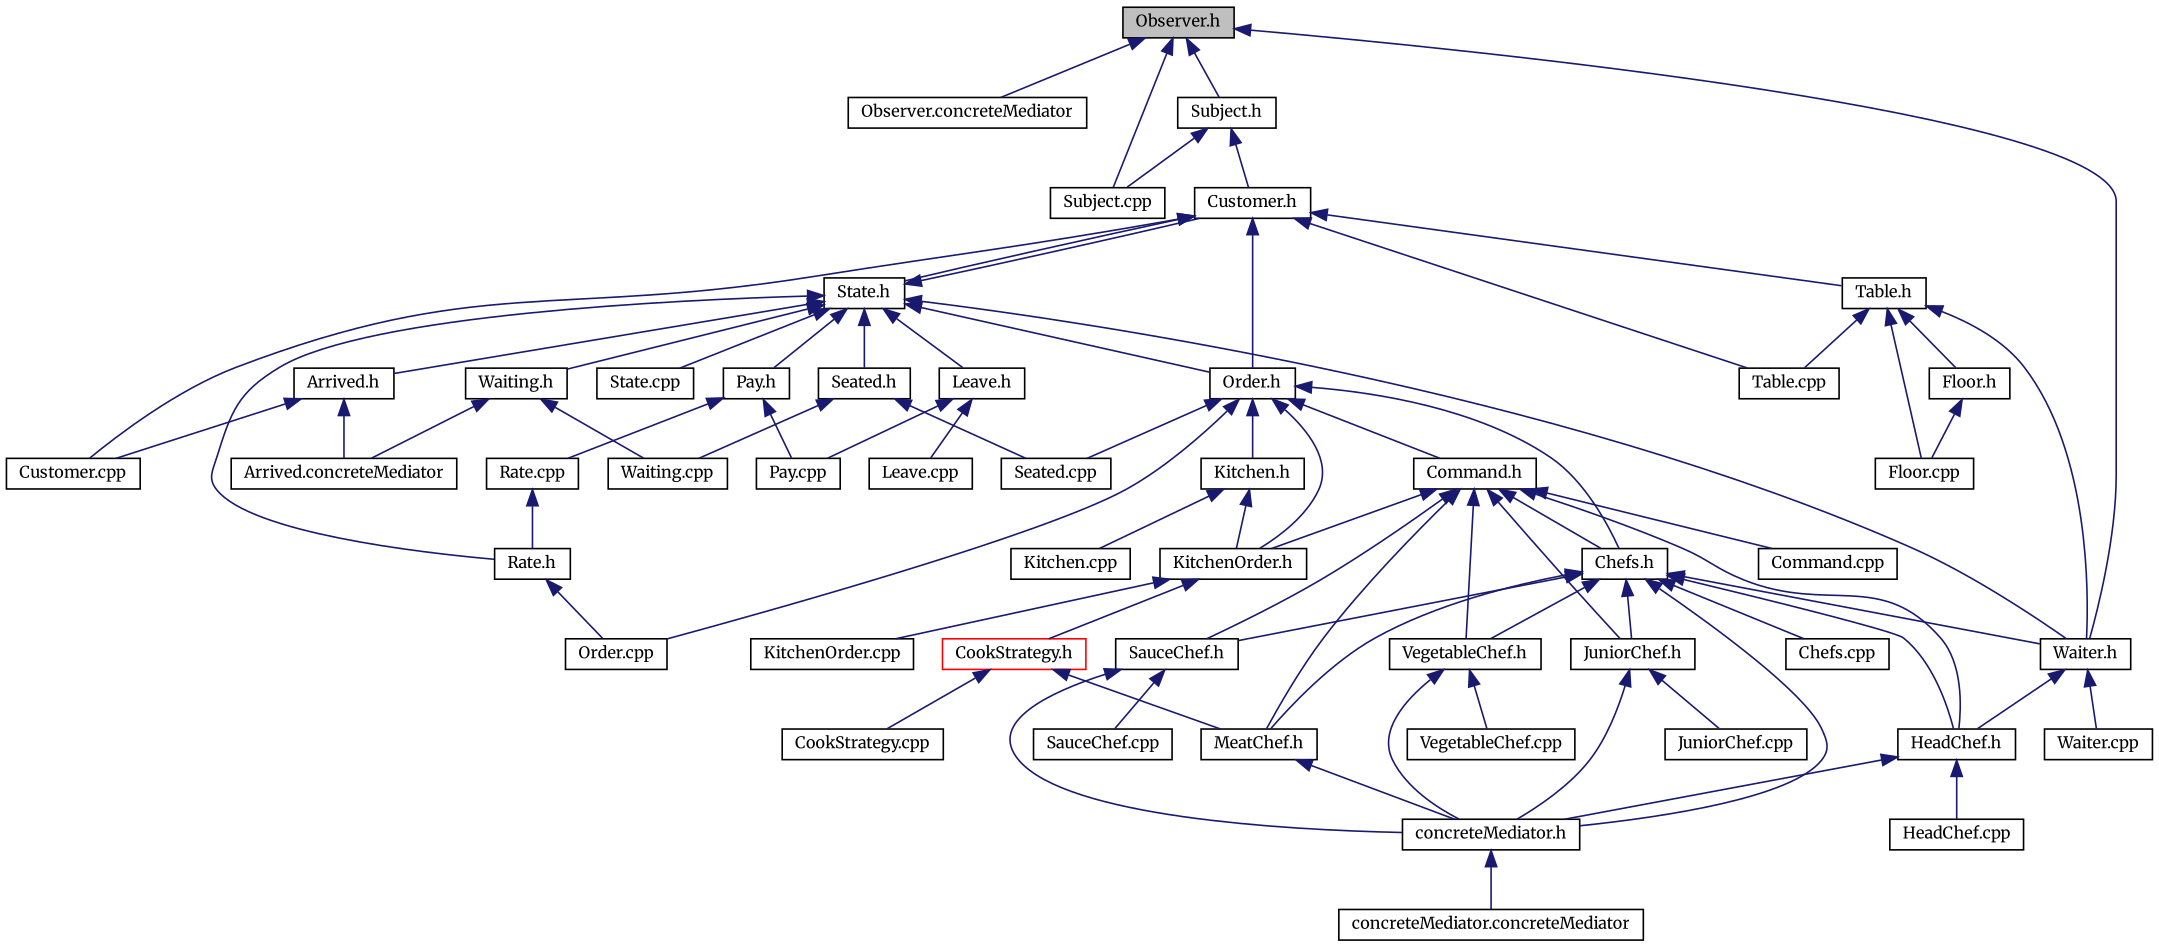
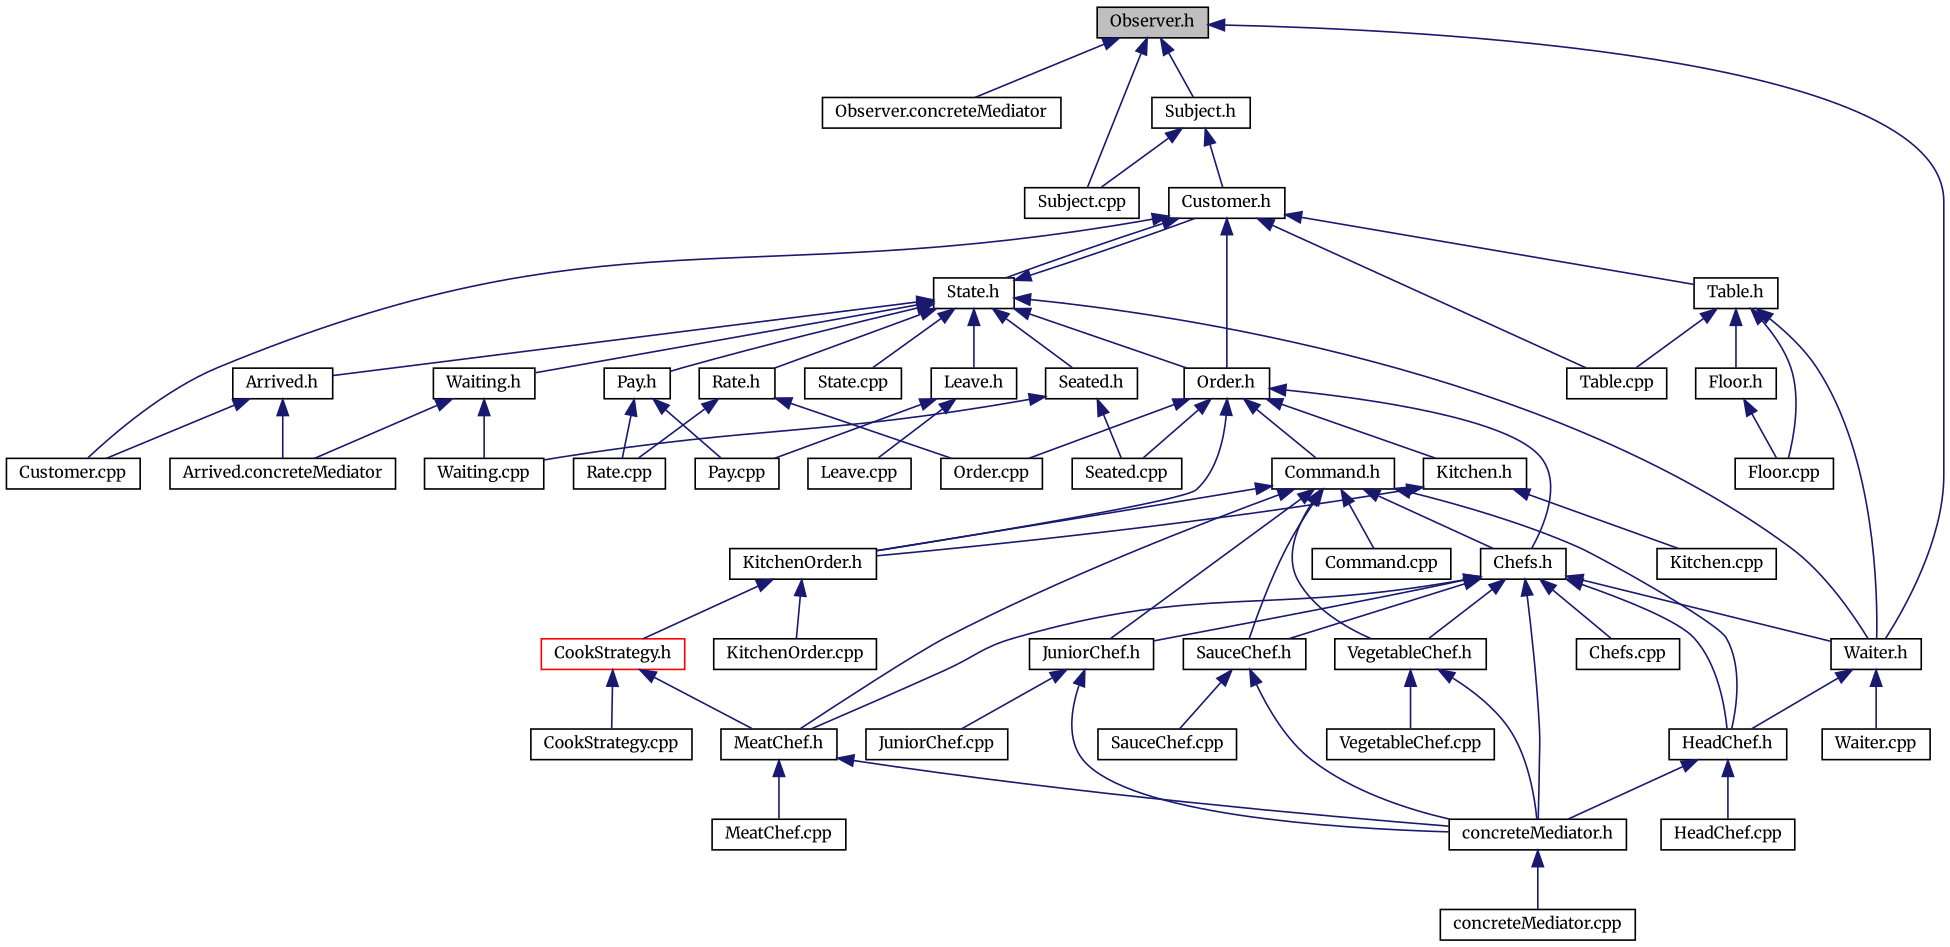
edge "Rate.h" -> "Rate.cpp": reversed
node "MeatChef.cpp": added
node "concreteMediator.concreteMediator": label "concreteMediator.concreteMediator" -> "concreteMediator.cpp"
